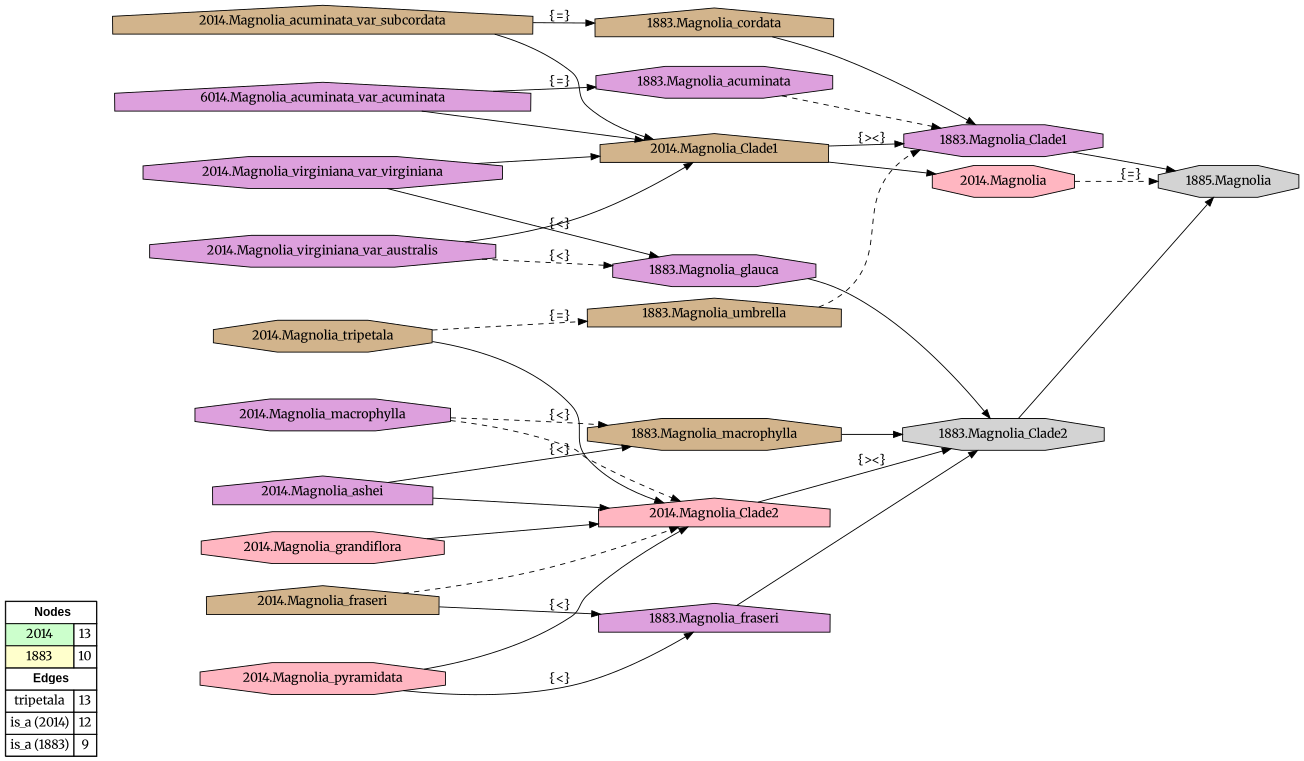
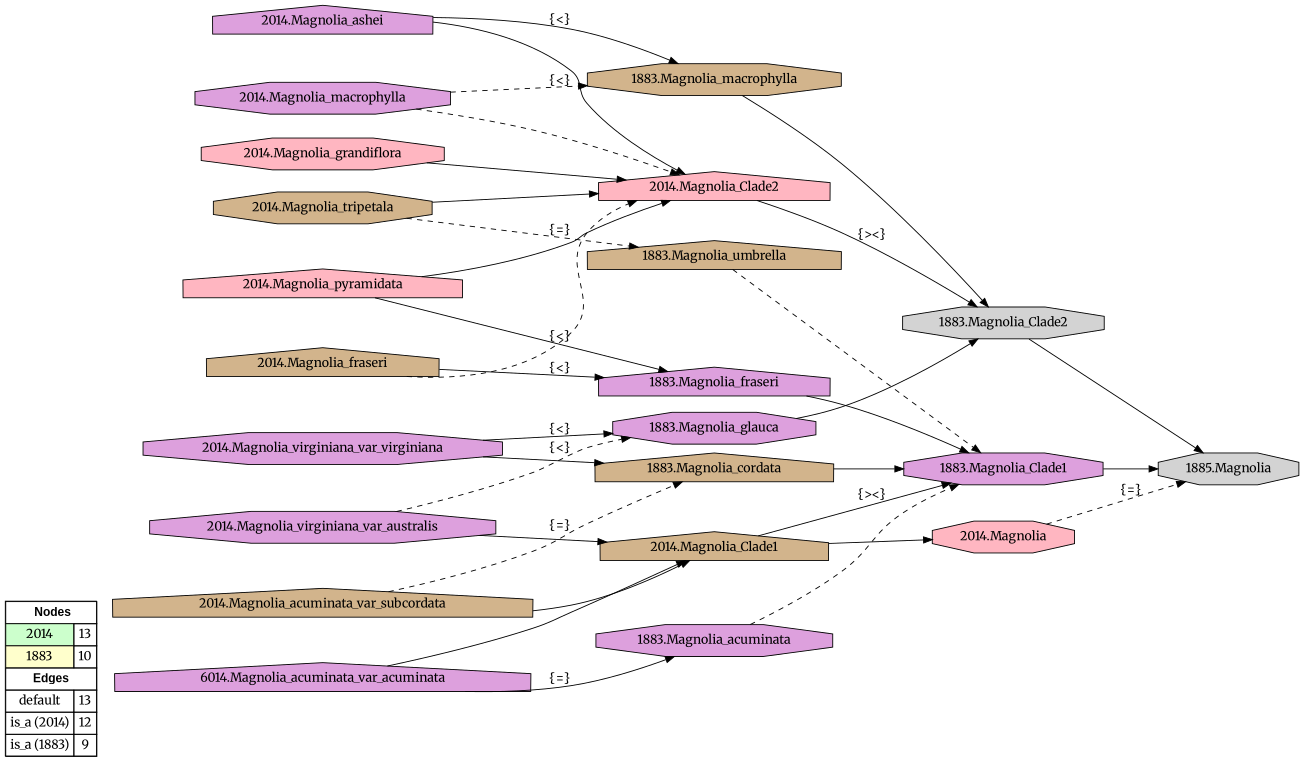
edge "2014.Magnolia_acuminata_var_subcordata" -> "1883.Magnolia_cordata": style bold -> dashed
edge "2014.Magnolia_virginiana_var_virginiana" -> "2014.Magnolia_Clade1": now "2014.Magnolia_virginiana_var_virginiana" -> "1883.Magnolia_cordata"
edge "1883.Magnolia_fraseri" -> "1883.Magnolia_Clade2": now "1883.Magnolia_fraseri" -> "1883.Magnolia_Clade1"
node "2014.Magnolia_pyramidata": shape octagon -> house
node "Nodes": text "tripetala" -> "default"
